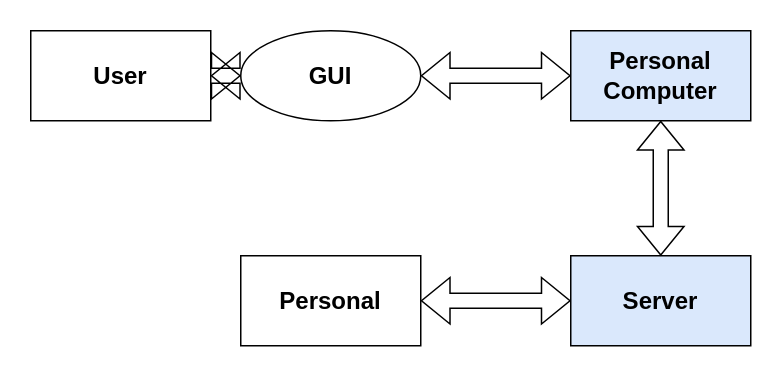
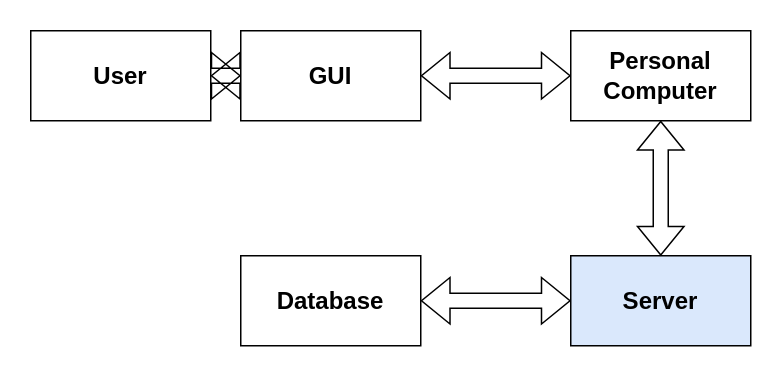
node "GUI": shape ellipse -> rectangle
node "Personal Computer": fillcolor #dae8fc -> #ffffff
node "Personal": label "Personal" -> "Database"
